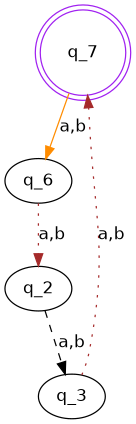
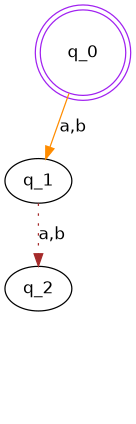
node "q_7": label "q_7" -> "q_0"
node "q_6": label "q_6" -> "q_1"
node "q_3": removed
